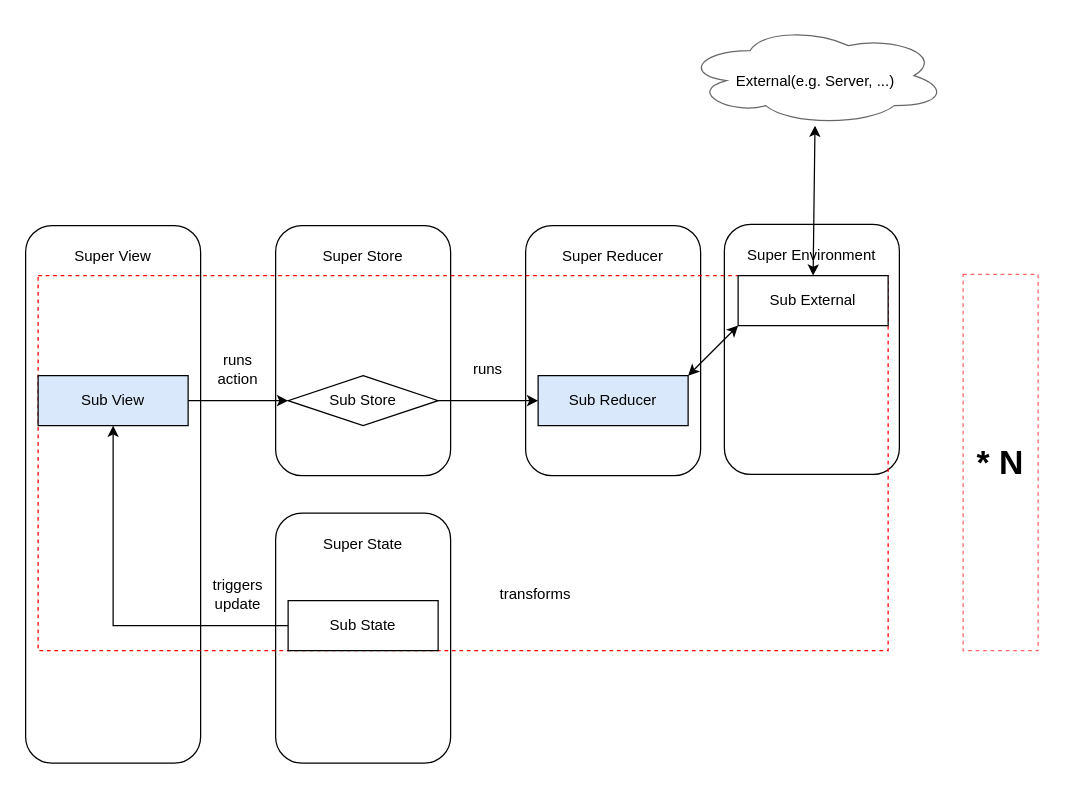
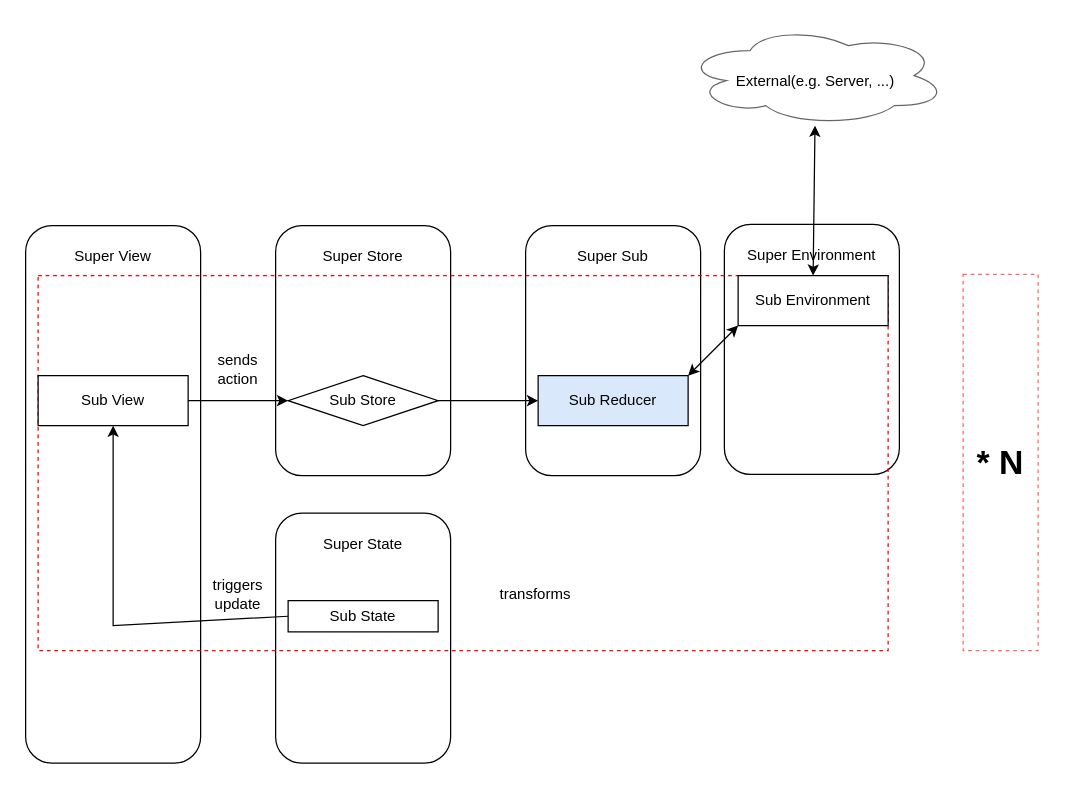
node "Super Reducer": label "Super Reducer" -> "Super Sub"
node "Sub External": label "Sub External" -> "Sub Environment"
node "runs action": label "runs action" -> "sends action"
node "runs": removed
node "Sub View": fillcolor #dae8fc -> #ffffff
node "Sub State": size 150x50 -> 150x31
